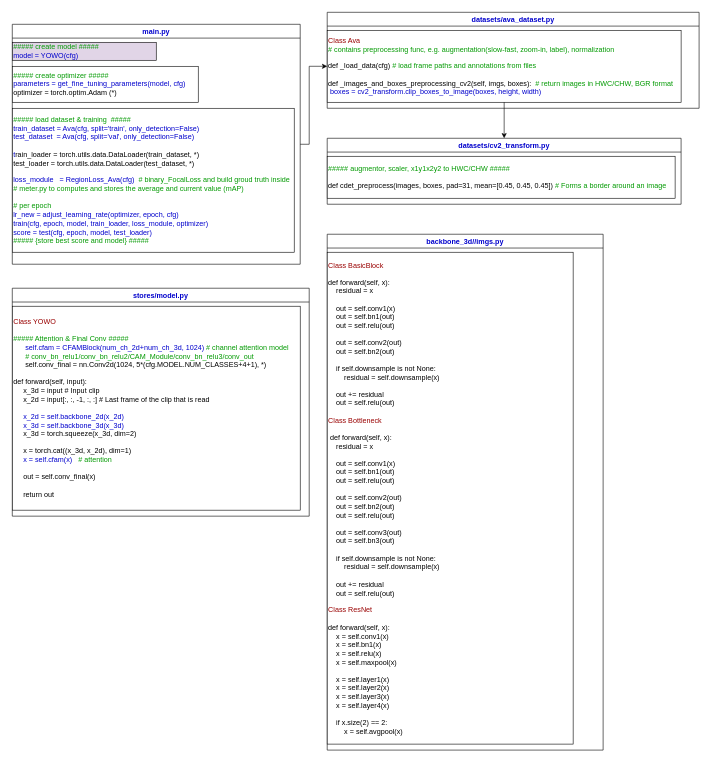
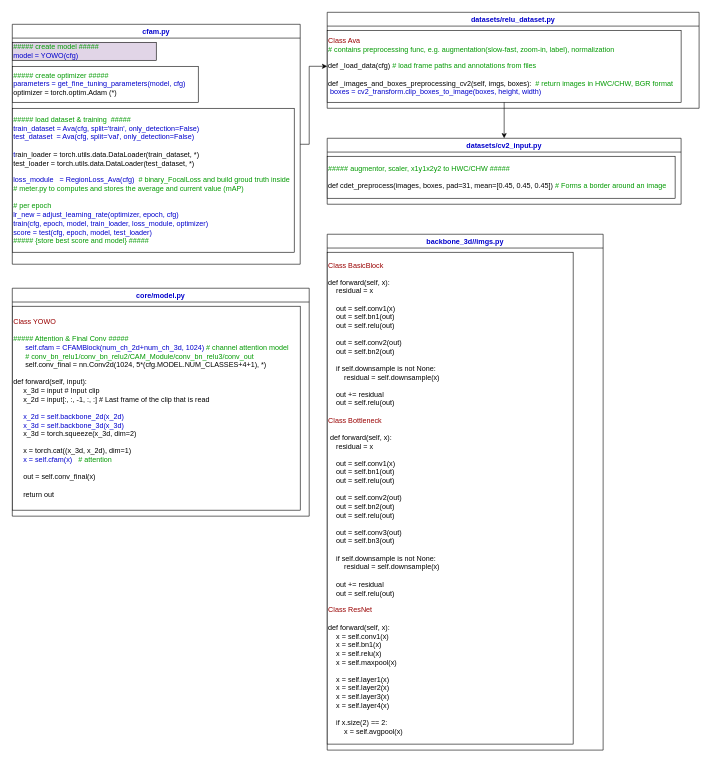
node "datasets/ava_dataset.py": label "datasets/ava_dataset.py" -> "datasets/relu_dataset.py"
node "main.py": label "main.py" -> "cfam.py"
node "datasets/cv2_transform.py": label "datasets/cv2_transform.py" -> "datasets/cv2_input.py"
node "stores/model.py": label "stores/model.py" -> "core/model.py"
